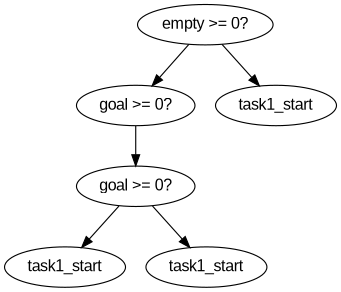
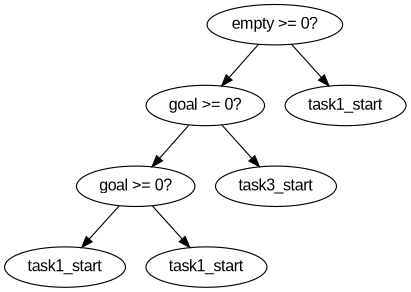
node "task3_start": added
